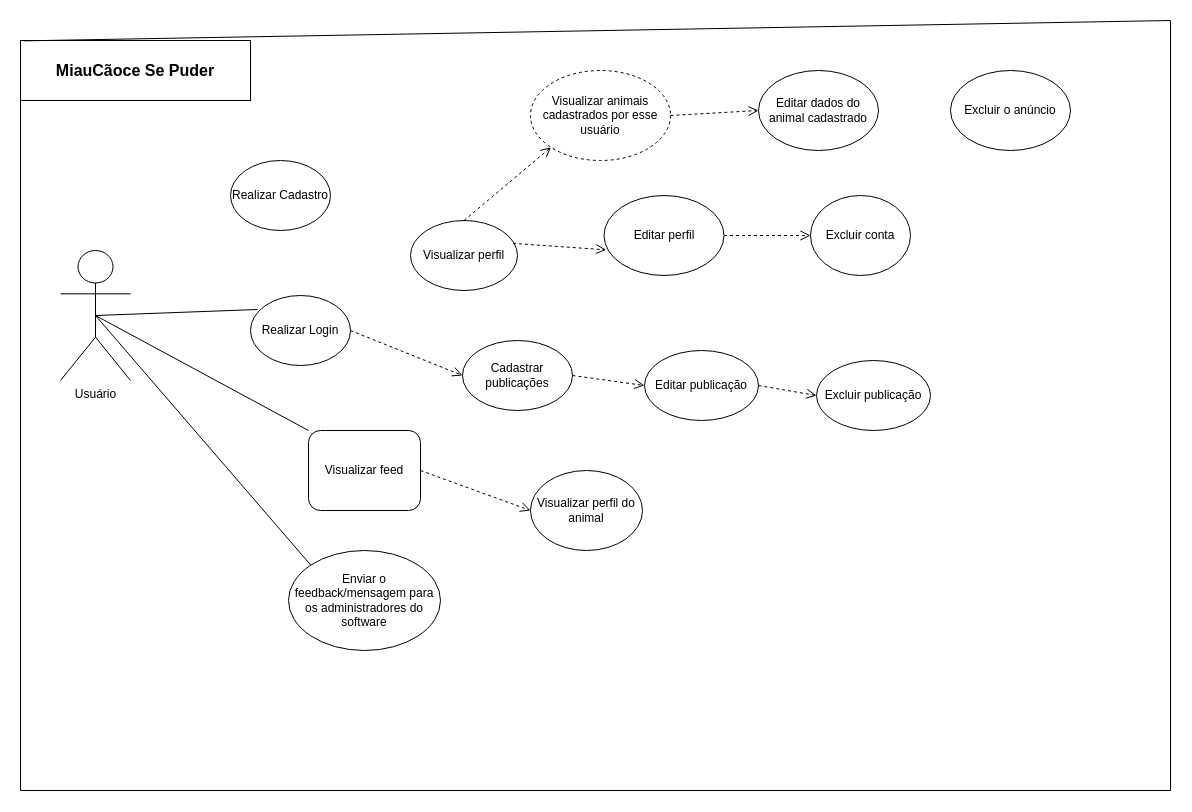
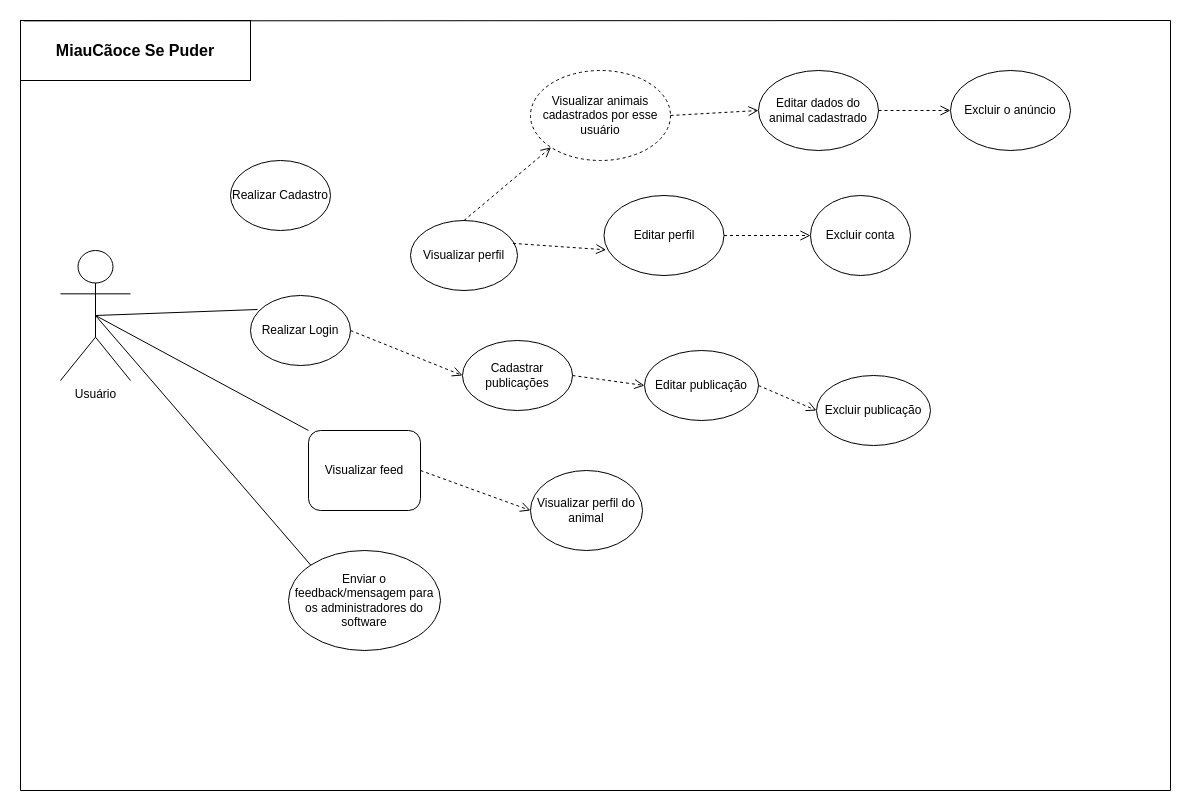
node "MiauCãoce Se Puder": moved (136, 71) -> (136, 51)
edge "Editar dados do animal cadastrado" -> "Excluir o anúncio": added
node "Excluir publicação": moved (874, 396) -> (874, 411)
